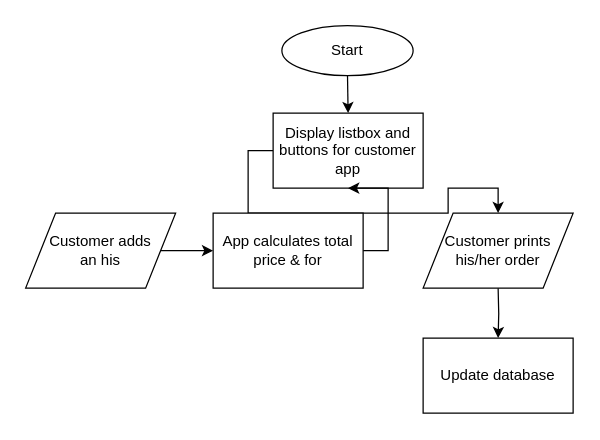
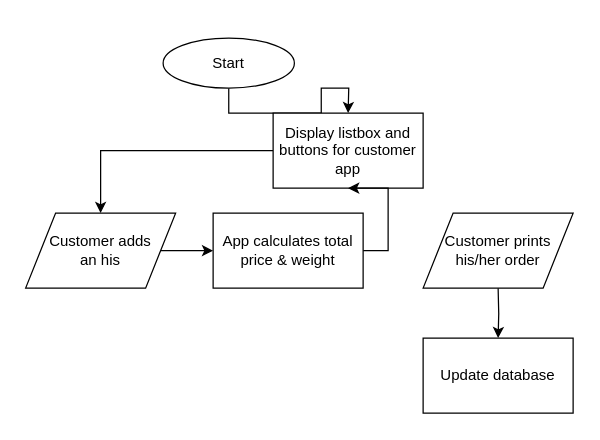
node "Start": moved (348, 51) -> (229, 63)
edge "Display listbox and buttons for customer app" -> "Customer prints his/her order": now "Display listbox and buttons for customer app" -> "Customer adds an his"
node "App calculates total price & for": label "App calculates total price & for" -> "App calculates total price & weight"
